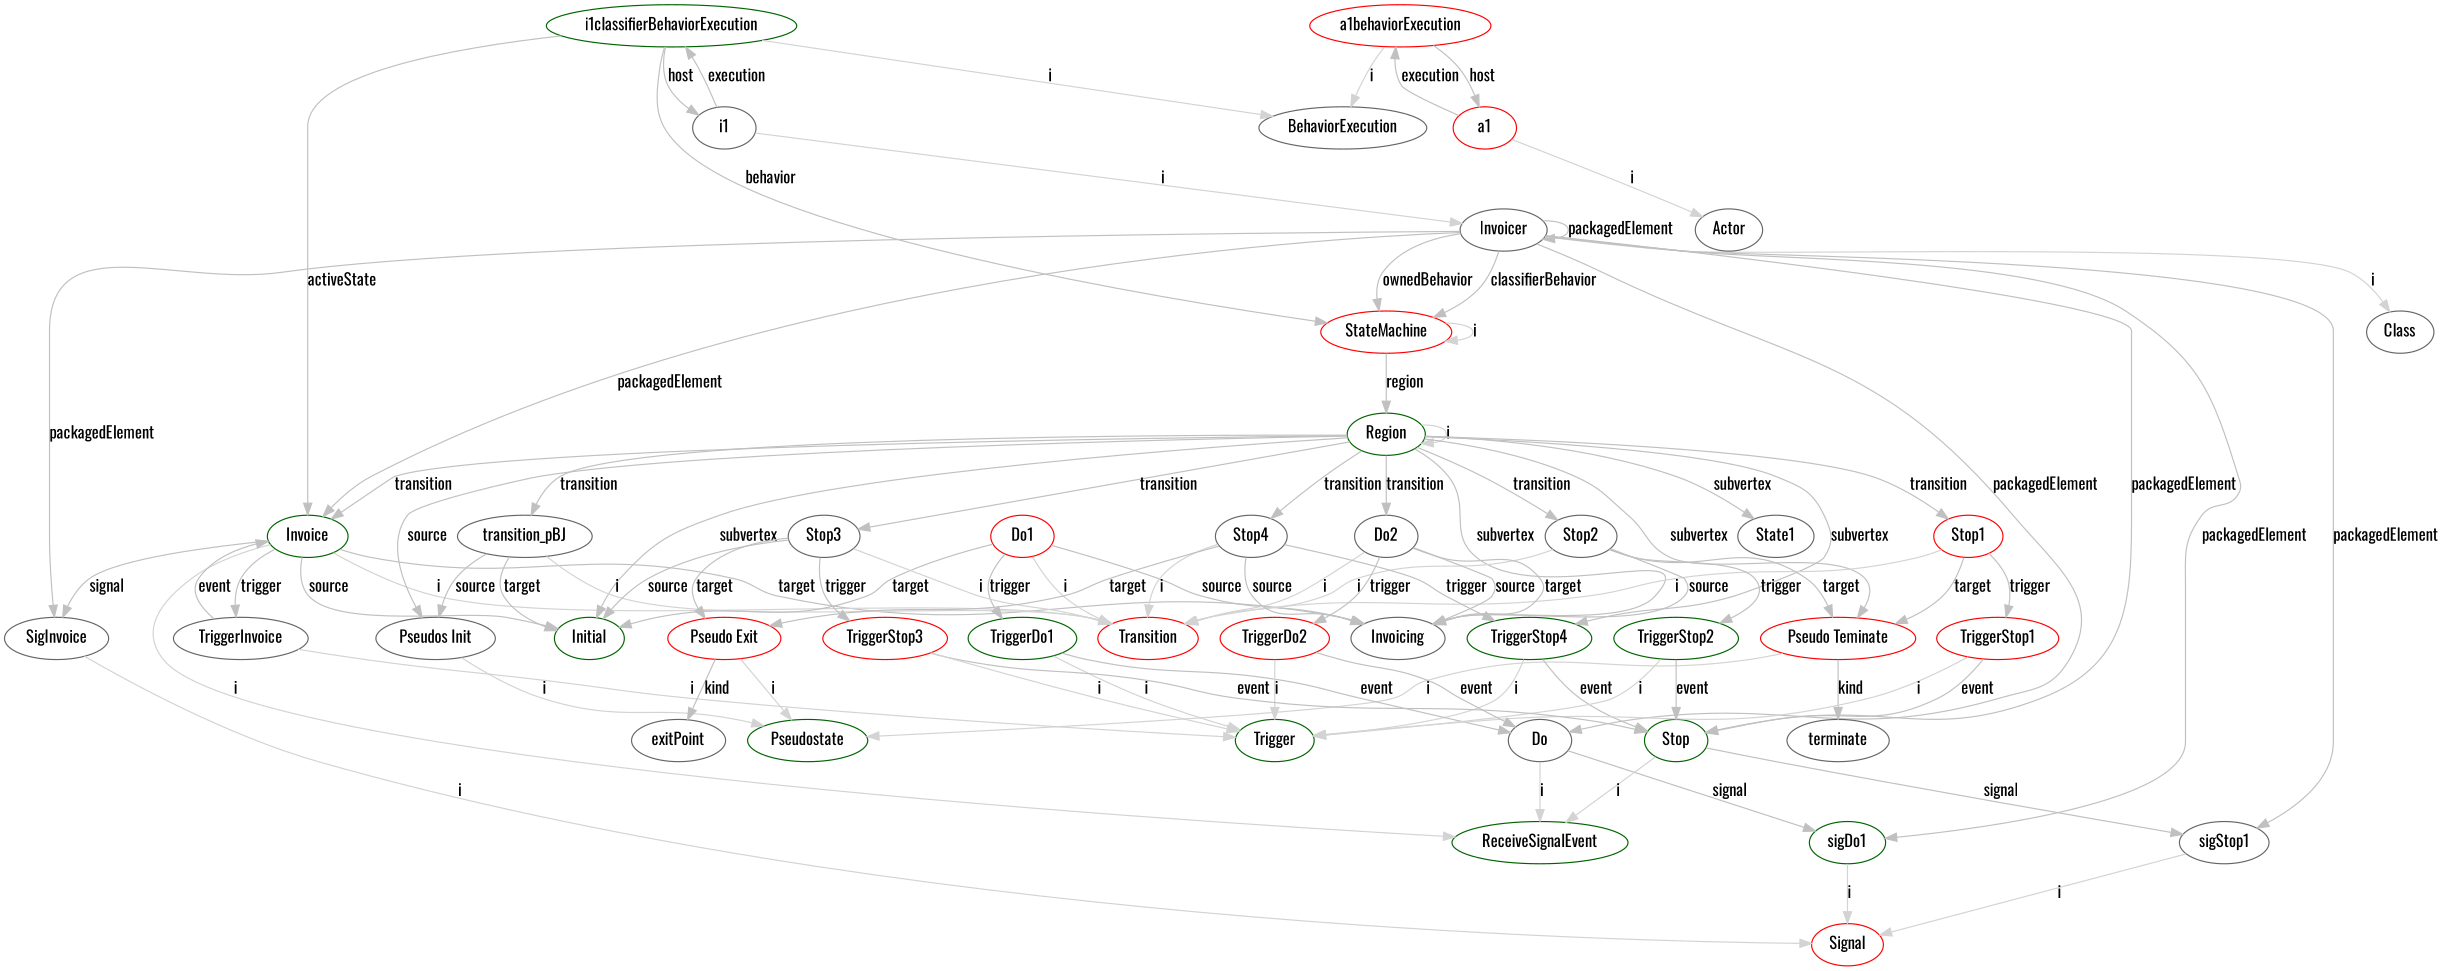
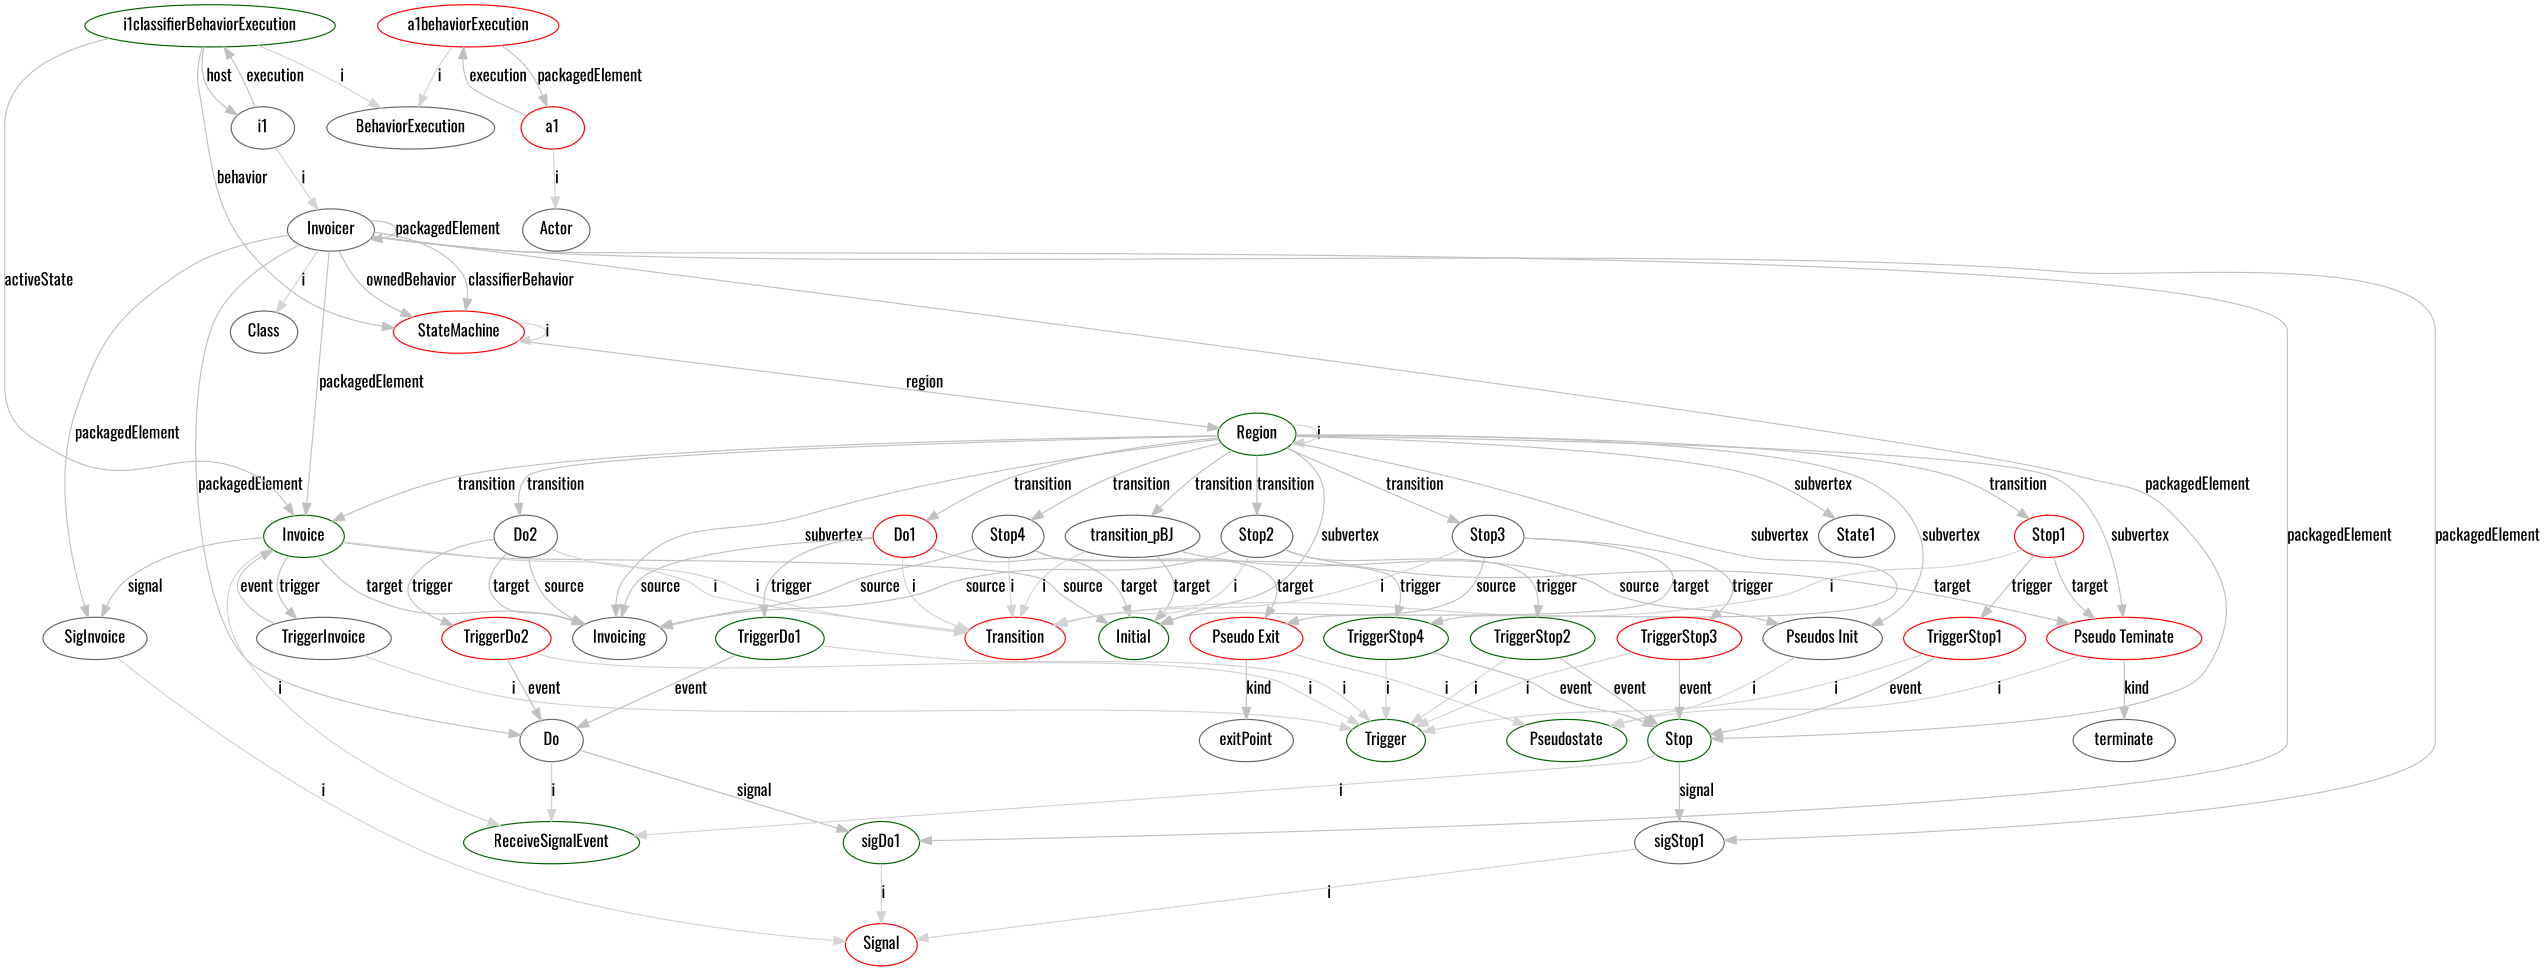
edge "a1behaviorExecution" -> "a1": label "host" -> "packagedElement"
edge "Region" -> "Do1": added, label "transition"
edge "Region" -> "Pseudos Init": label "source" -> "subvertex"
